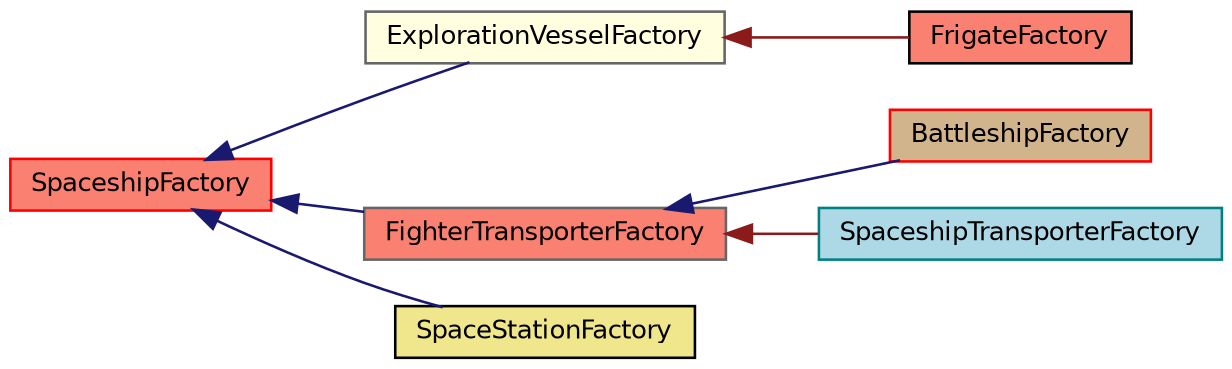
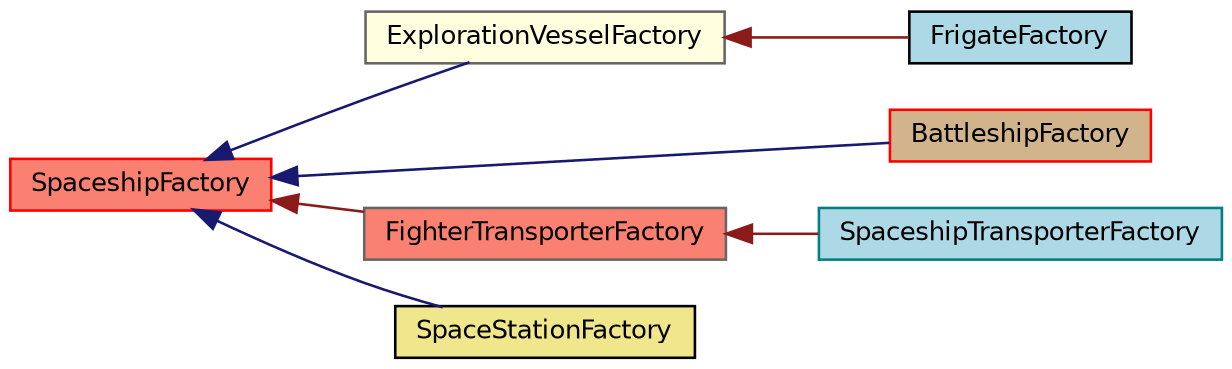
node "FrigateFactory": fillcolor salmon -> lightblue
edge "BattleshipFactory" -> "FighterTransporterFactory": now "BattleshipFactory" -> "SpaceshipFactory"
edge "FighterTransporterFactory" -> "SpaceshipFactory": color midnightblue -> firebrick4
